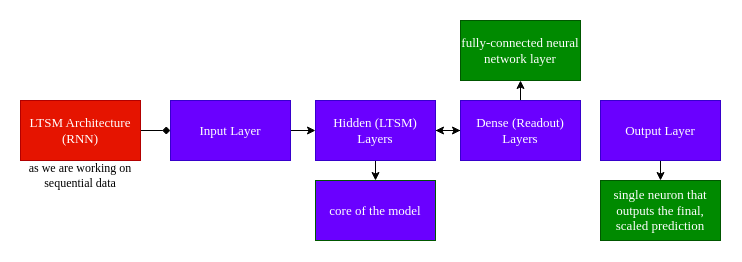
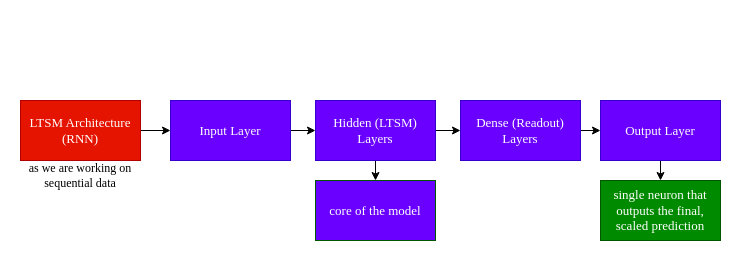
node "fully-connected neural network layer": removed
edge "Dense (Readout) Layers" -> "fully-connected neural network layer": removed
edge "LTSM Architecture (RNN)" -> "Input Layer": arrowhead diamond -> classic
edge "Dense (Readout) Layers" -> "Hidden (LTSM) Layers": now "Dense (Readout) Layers" -> "Output Layer"
